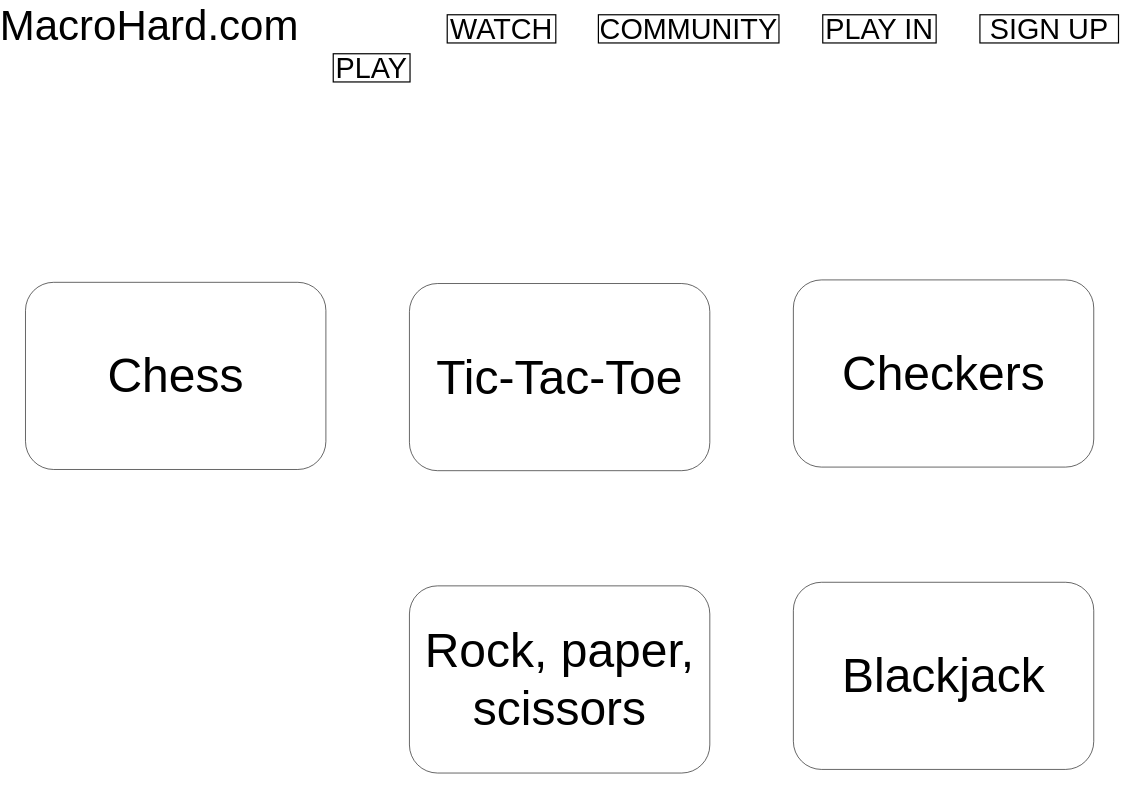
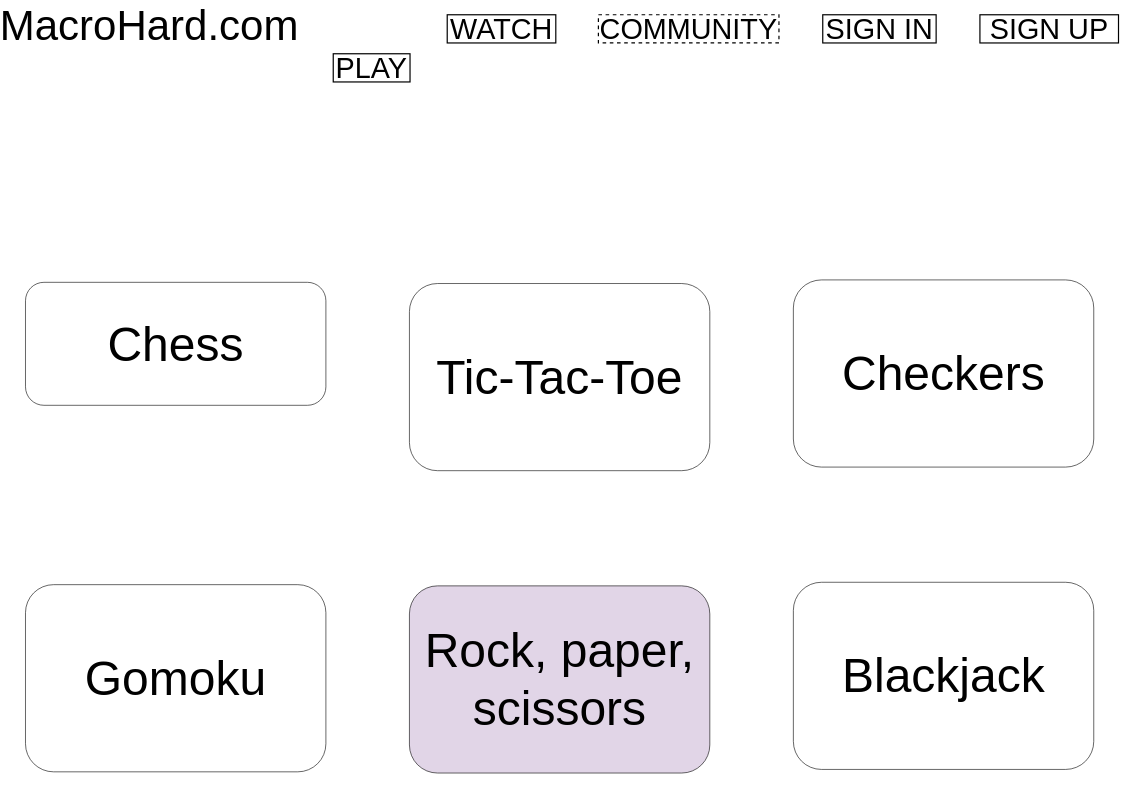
node "COMMUNITY": style solid -> dashed
node "PLAY IN": label "PLAY IN" -> "SIGN IN"
node "Chess": size 300x187 -> 300x123
node "Gomoku": added
node "Rock, paper, scissors": fillcolor #ffffff -> #e1d5e7
